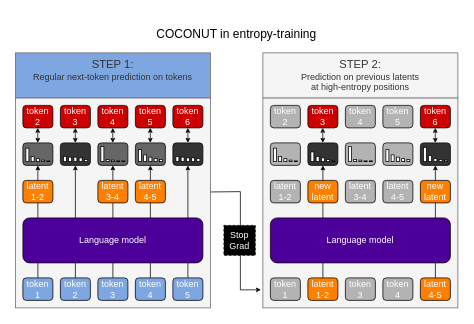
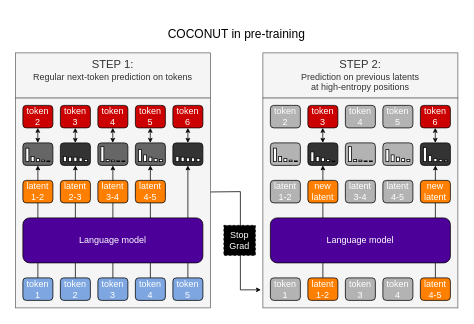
node "COCONUT in entropy-training": label "COCONUT in entropy-training" -> "COCONUT in pre-training"
node "STEP 1: Regular next-token prediction on tokens": fillcolor #7ea6e0 -> #f5f5f5
node "latent 2-3": added
